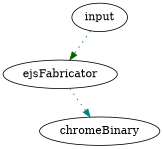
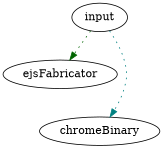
edge "ejsFabricator" -> "chromeBinary": now "input" -> "chromeBinary"
